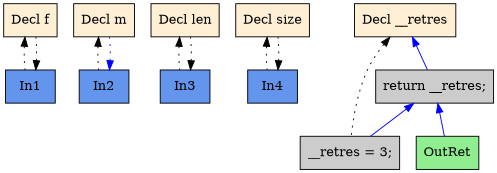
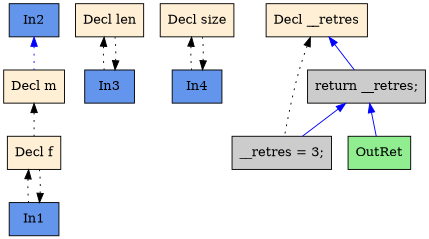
edge "In2" -> "Decl m": now "Decl f" -> "Decl m"
